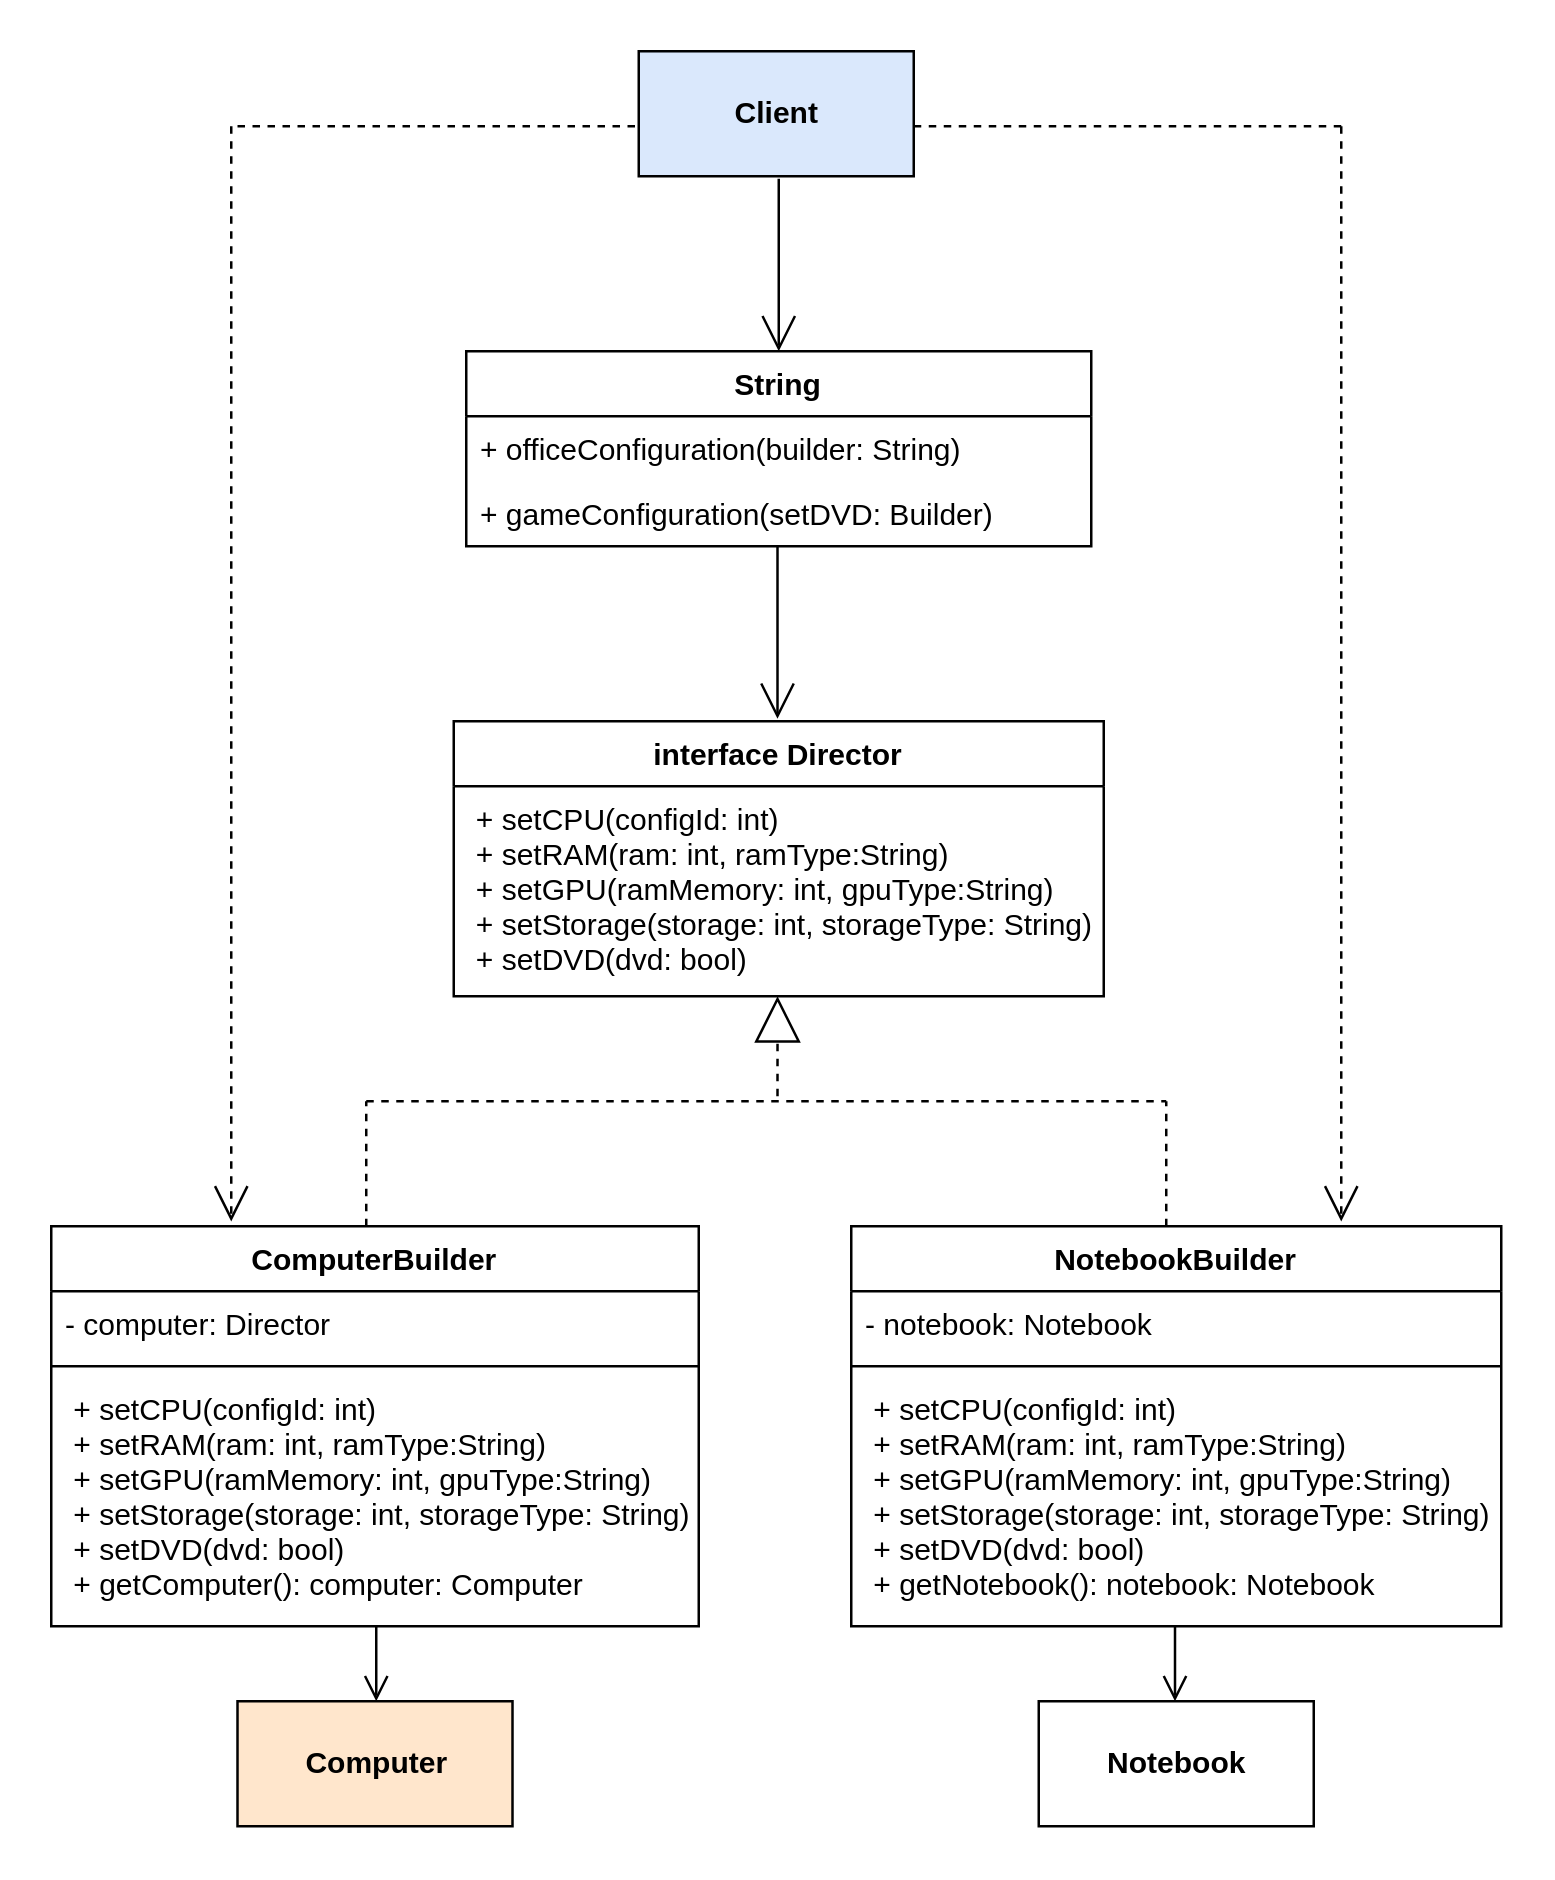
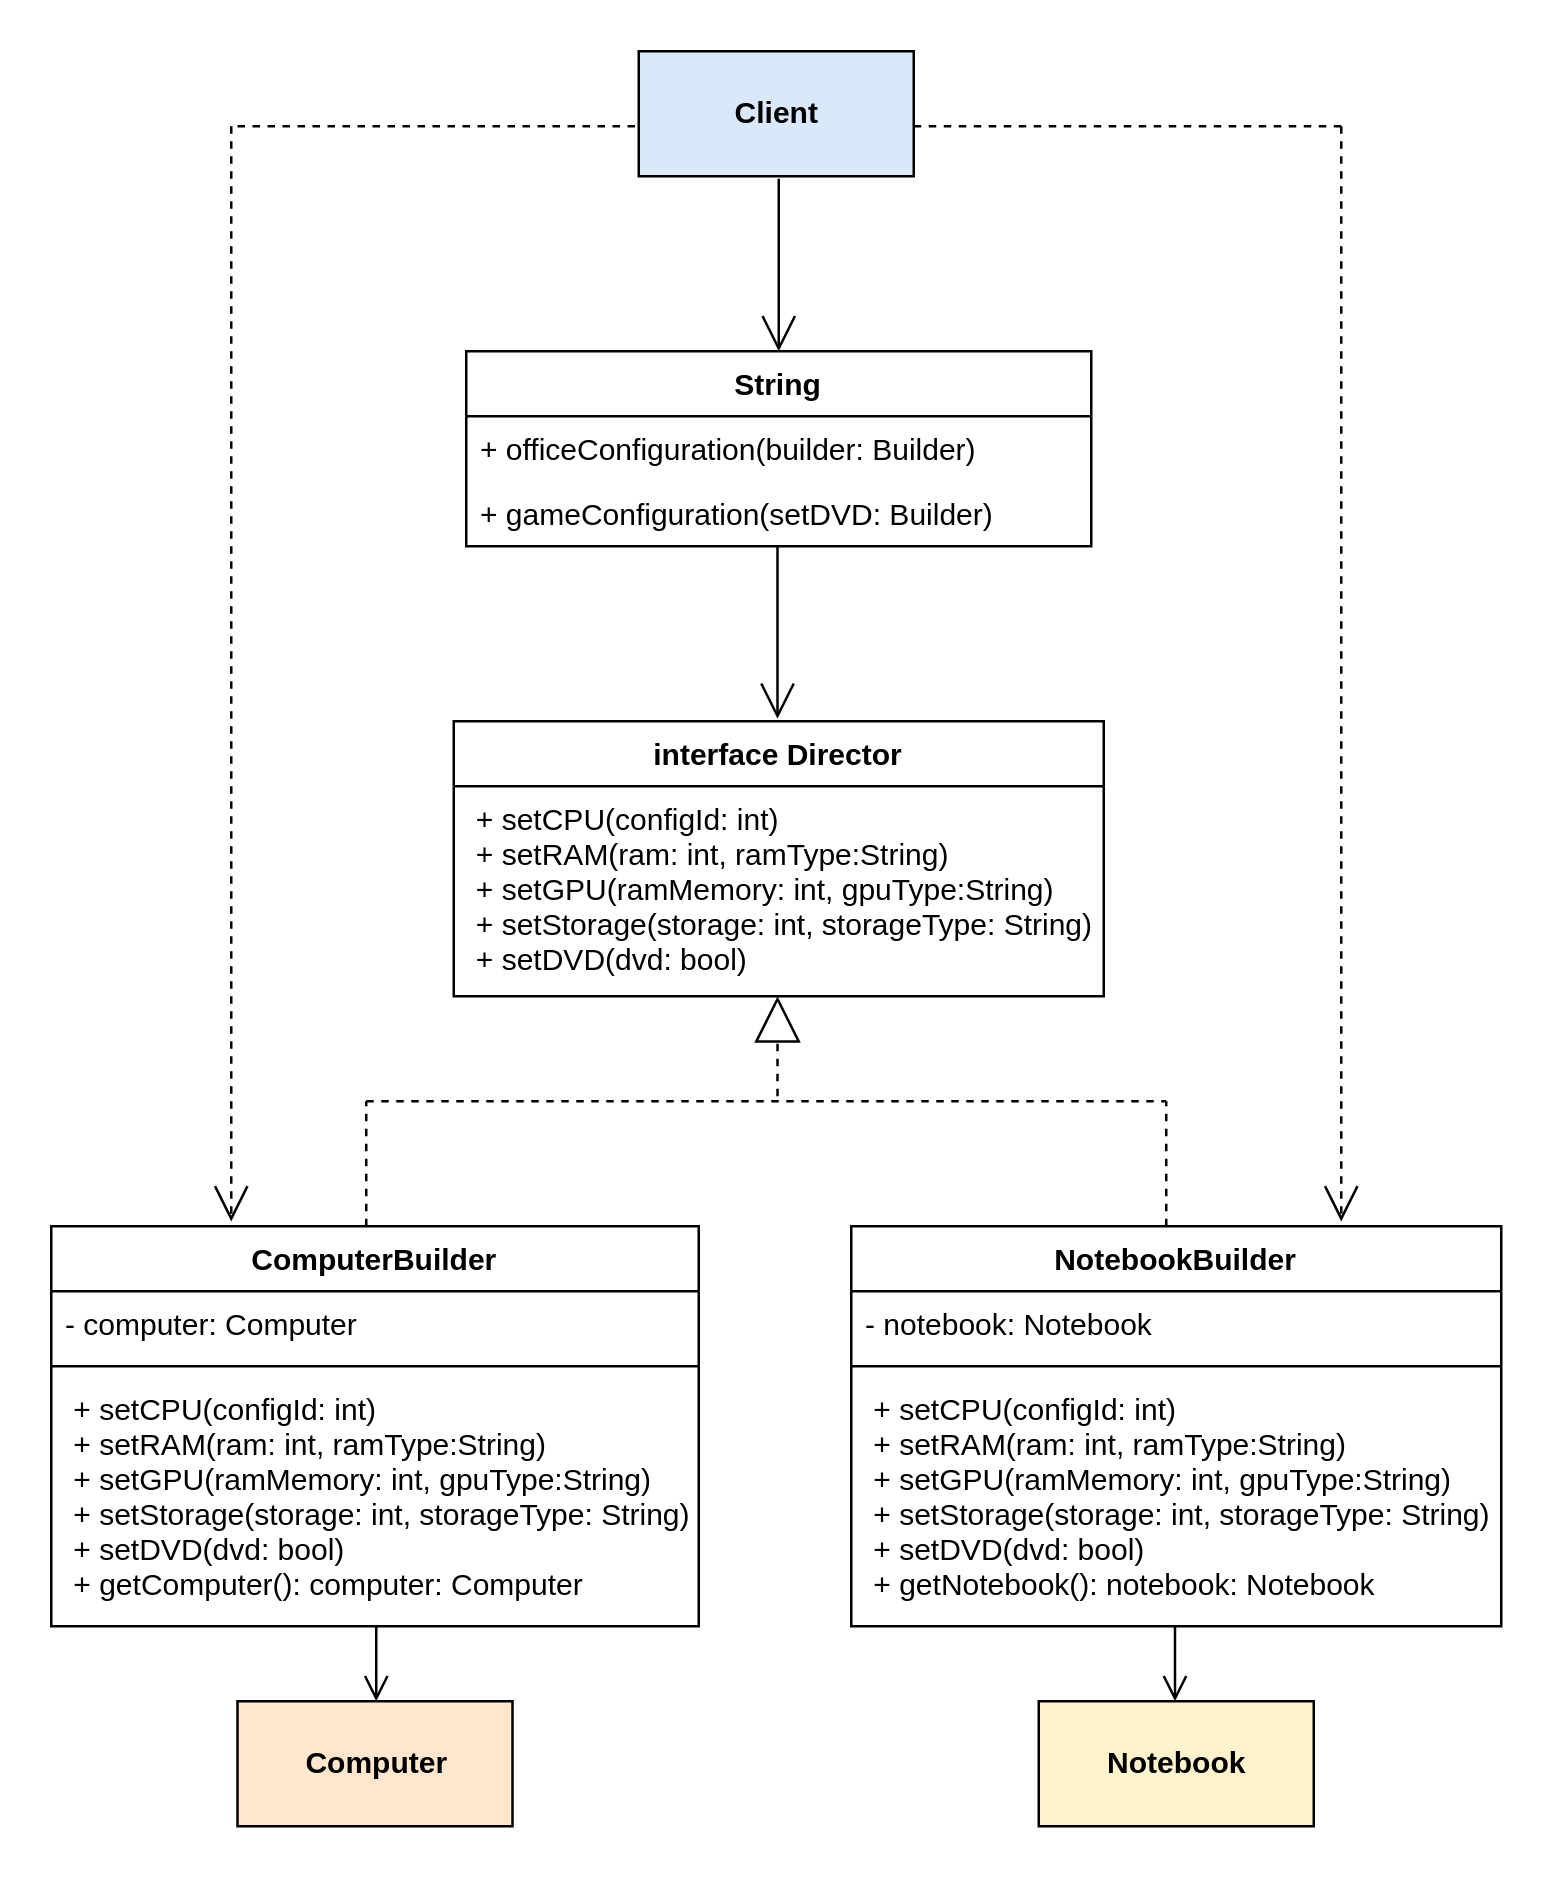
node "+ officeConfiguration(builder: String)": label "+ officeConfiguration(builder: String)" -> "+ officeConfiguration(builder: Builder)"
node "- computer: Director": label "- computer: Director" -> "- computer: Computer"
node "Notebook": fillcolor #ffffff -> #fff2cc
